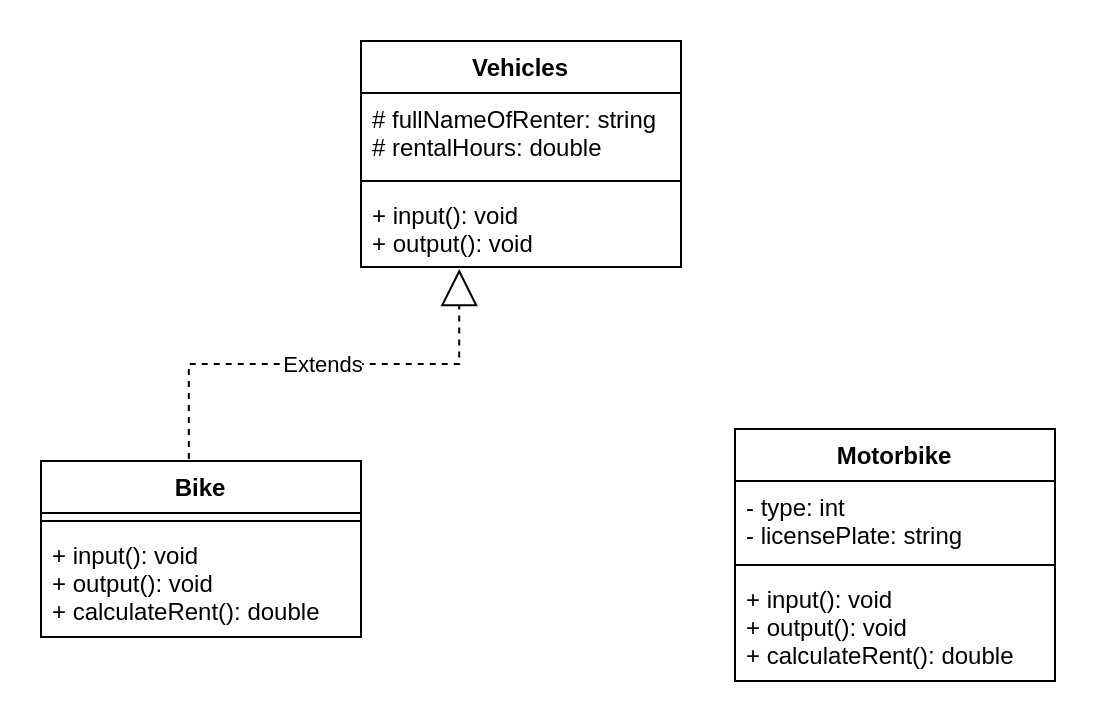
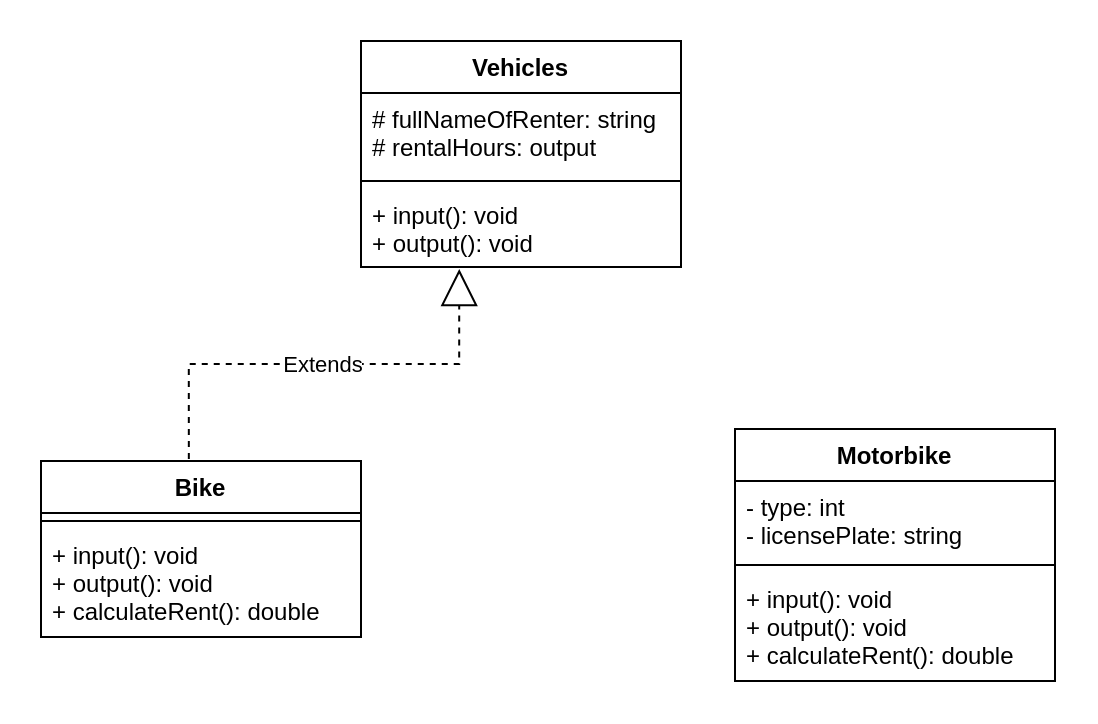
node "# fullNameOfRenter: string # rentalHours: double": label "# fullNameOfRenter: string # rentalHours: double" -> "# fullNameOfRenter: string # rentalHours: output"
